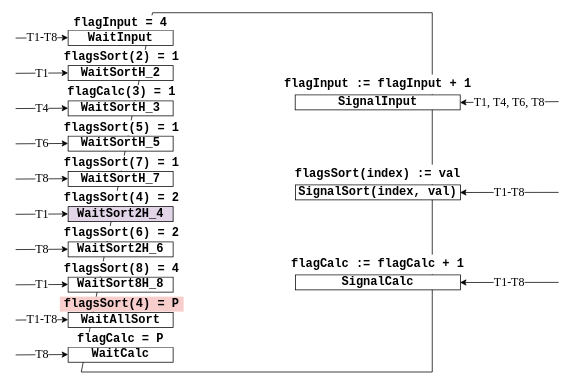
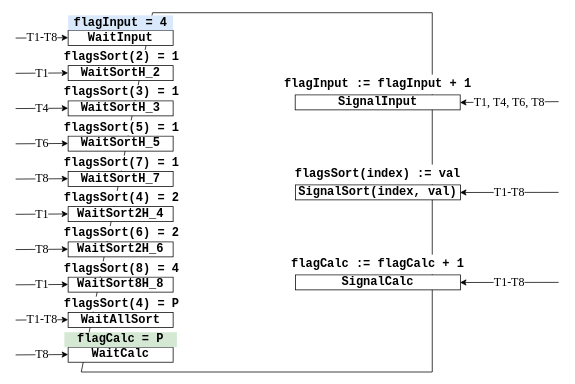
node "flagInput = 4": fillcolor #ffffff -> #dae8fc
node "flagCalc(3) = 1": label "flagCalc(3) = 1" -> "flagsSort(3) = 1"
node "WaitSort2H_4": fillcolor #e1d5e7 -> #ffffff
node "flagsSort(4) = P": fillcolor #f8cecc -> #ffffff
node "flagCalc = P": fillcolor #ffffff -> #d5e8d4
